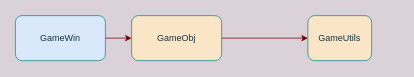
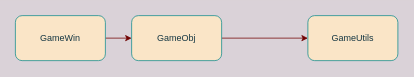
node "GameWin": fillcolor #dae8fc -> #fae5c7
node "GameUtils": size 64x45 -> 90x45
